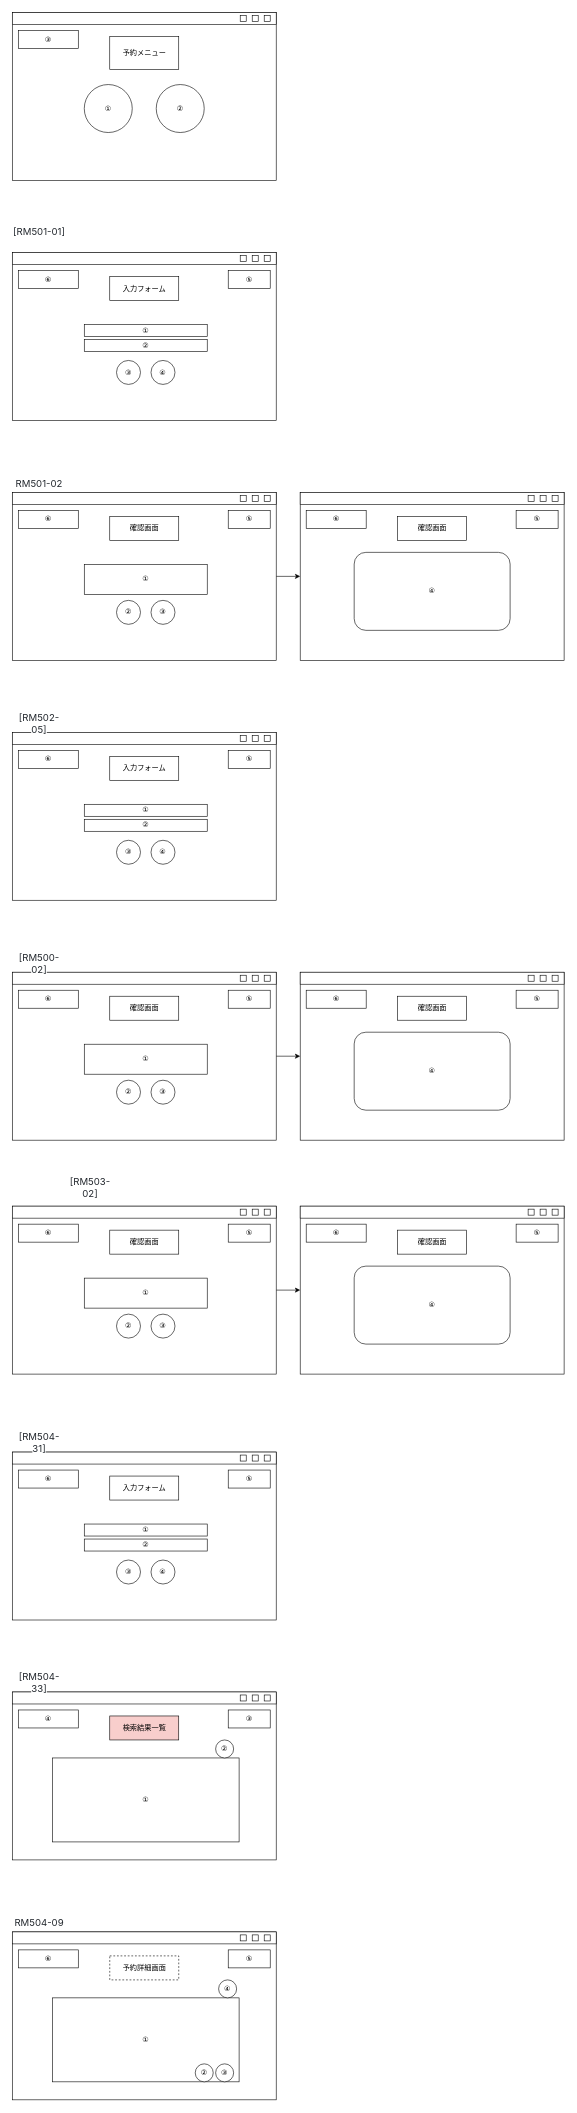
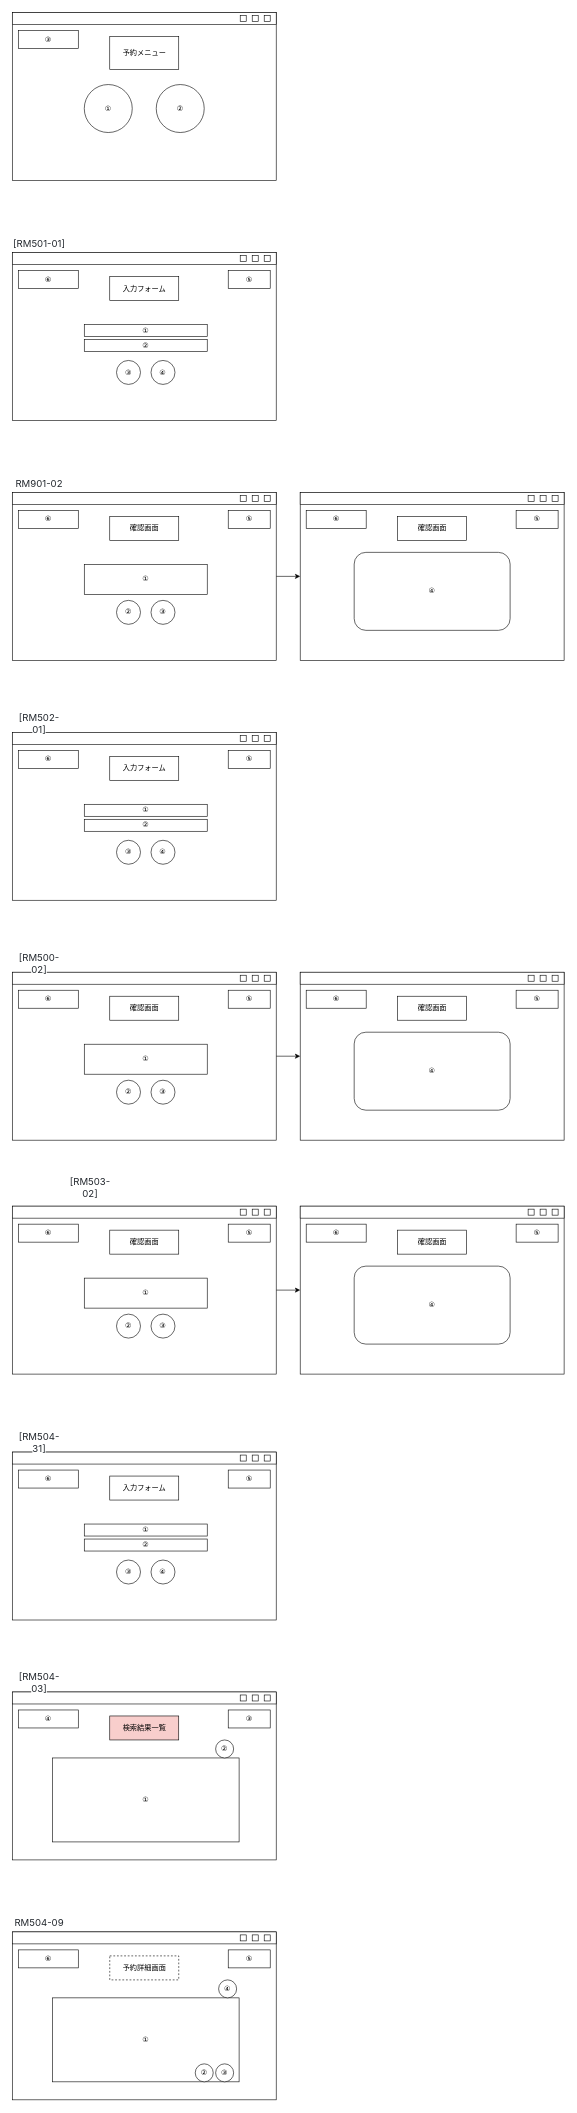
node "[RM501-01]": moved (39, 231) -> (39, 243)
node "RM501-02": label "RM501-02" -> "RM901-02"
node "[RM502-05]": label "[RM502-05]" -> "[RM502-01]"
node "[RM504-33]": label "[RM504-33]" -> "[RM504-03]"
